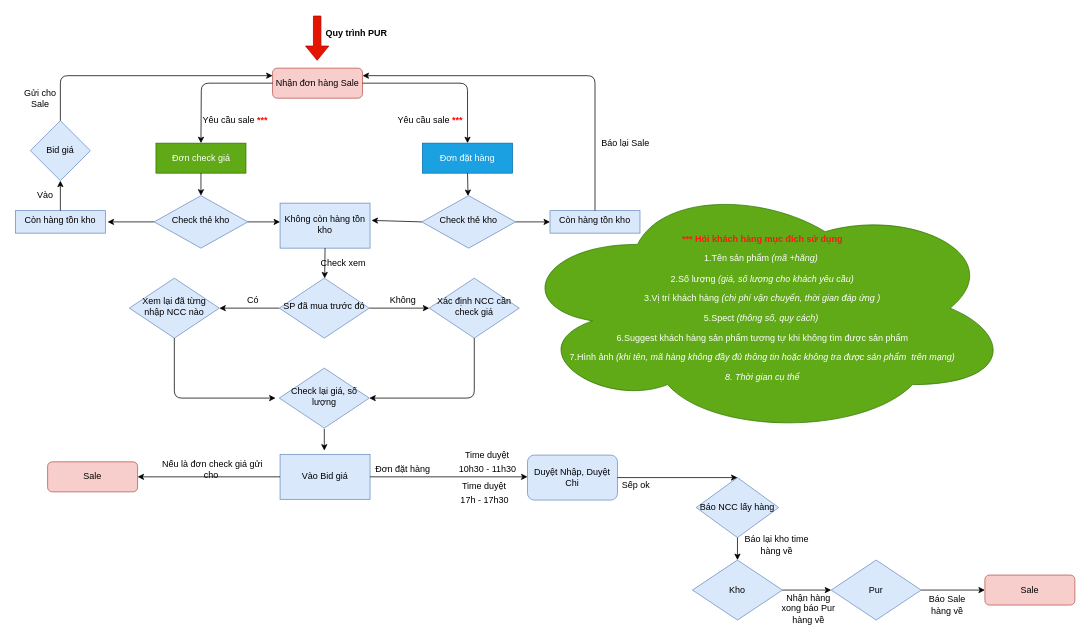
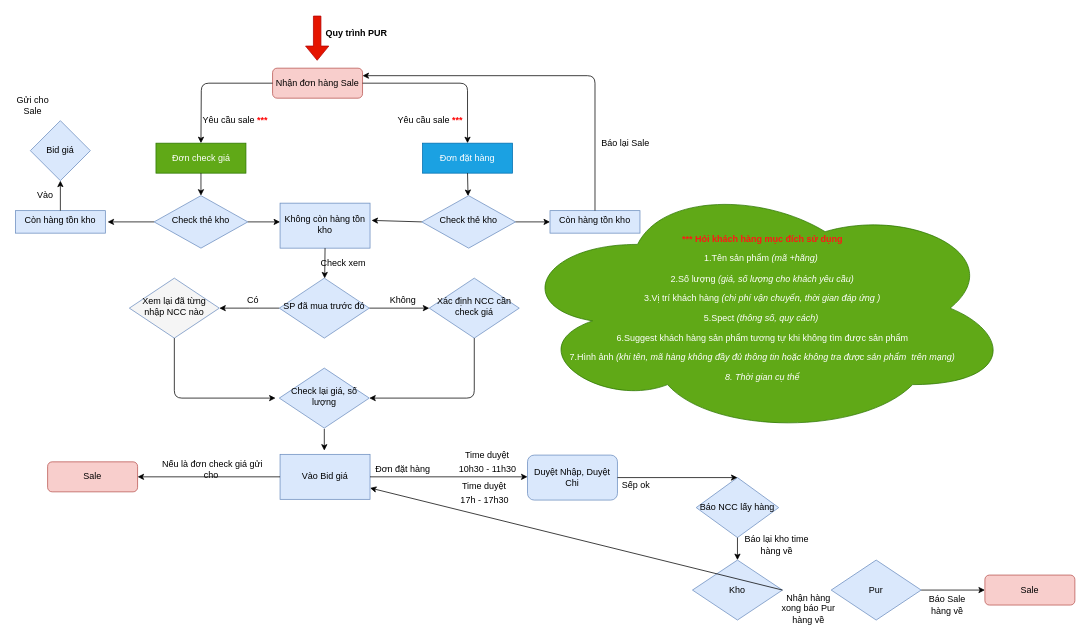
edge "Bid giá" -> "Nhận đơn hàng Sale": removed
node "Gửi cho Sale": moved (41, 98) -> (33, 105)
node "Xem lại đã từng nhập NCC nào": fillcolor #dae8fc -> #f5f5f5
edge "Kho" -> "Pur": now "Kho" -> "Vào Bid giá"
